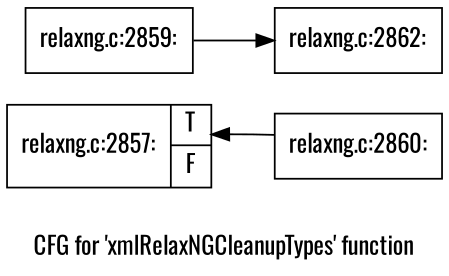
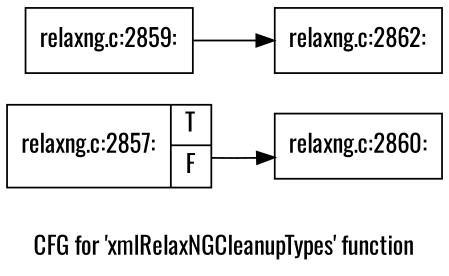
edge "relaxng.c:2860:" -> "relaxng.c:2857:": reversed
